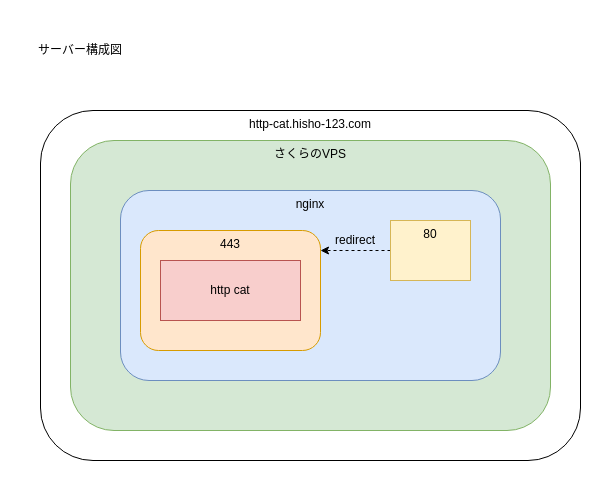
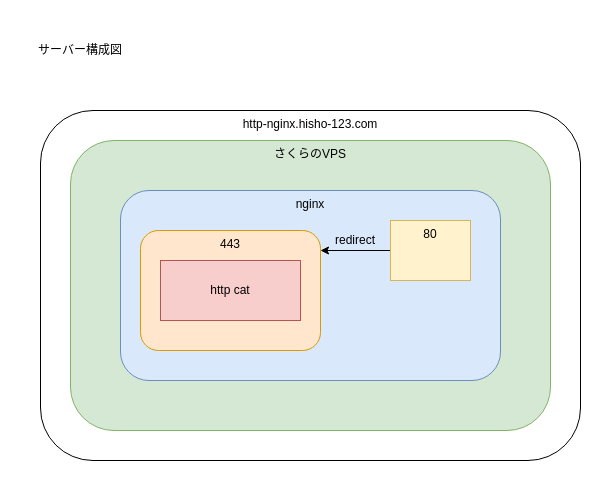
node "http-cat.hisho-123.com": label "http-cat.hisho-123.com" -> "http-nginx.hisho-123.com"
edge "80" -> "redirect": style dashed -> solid
